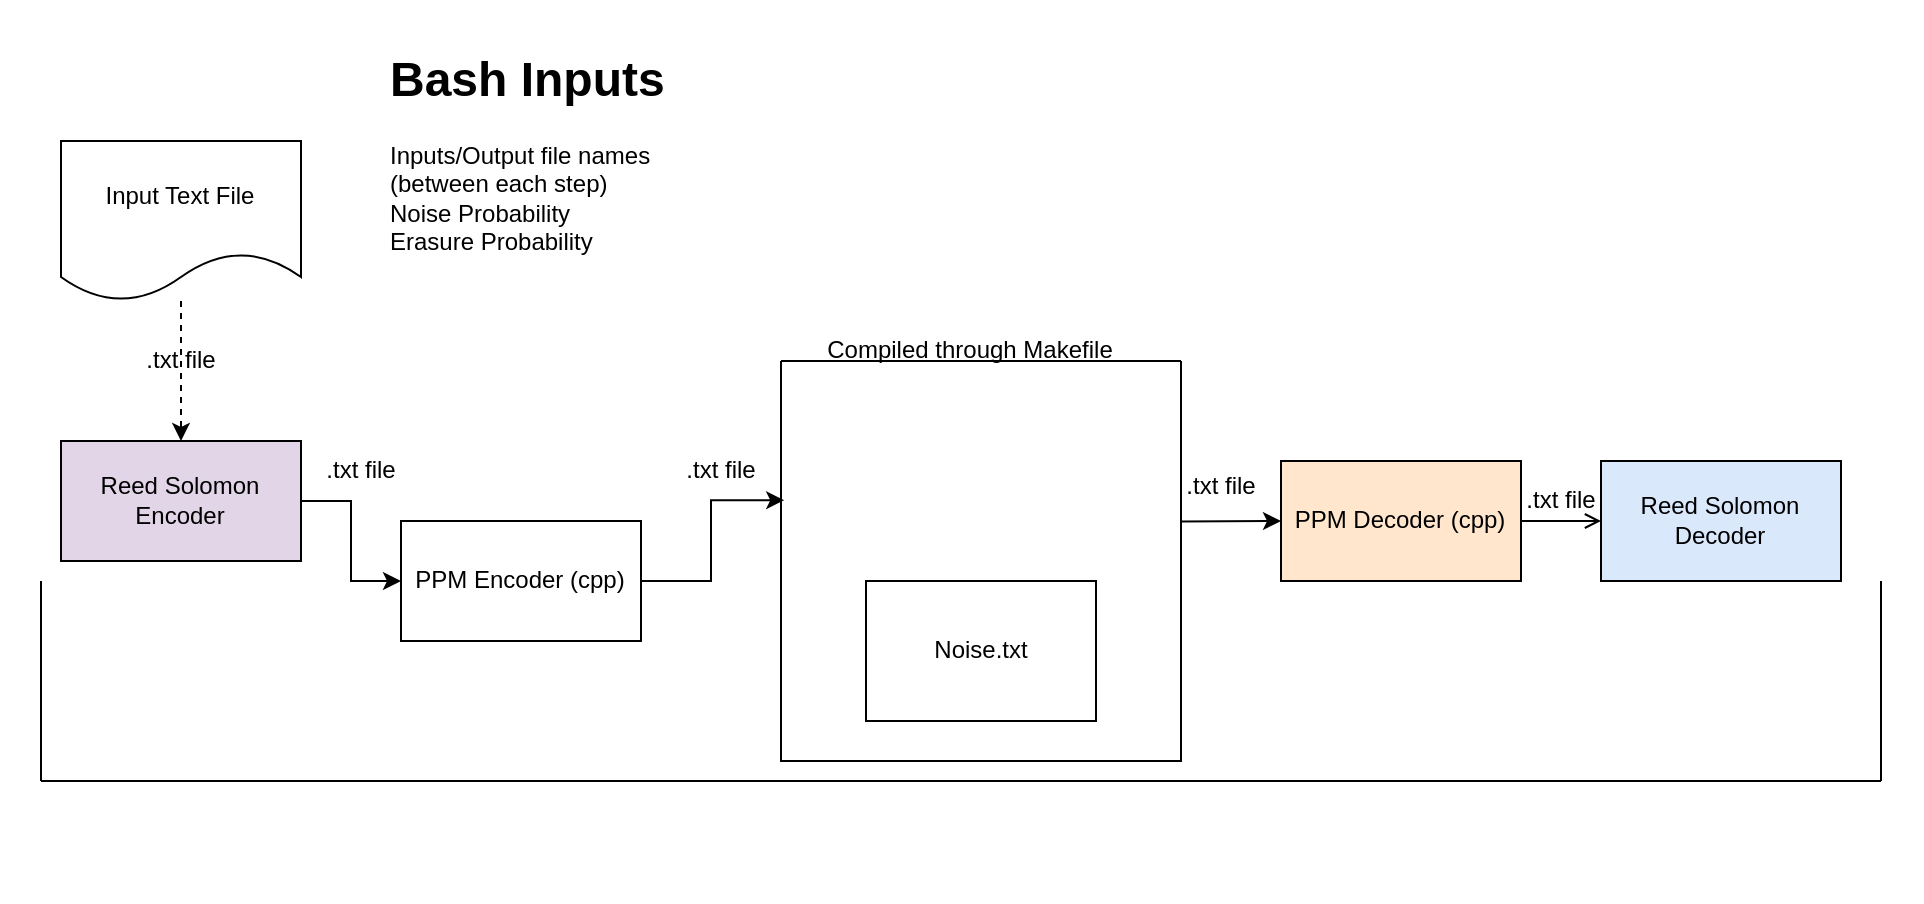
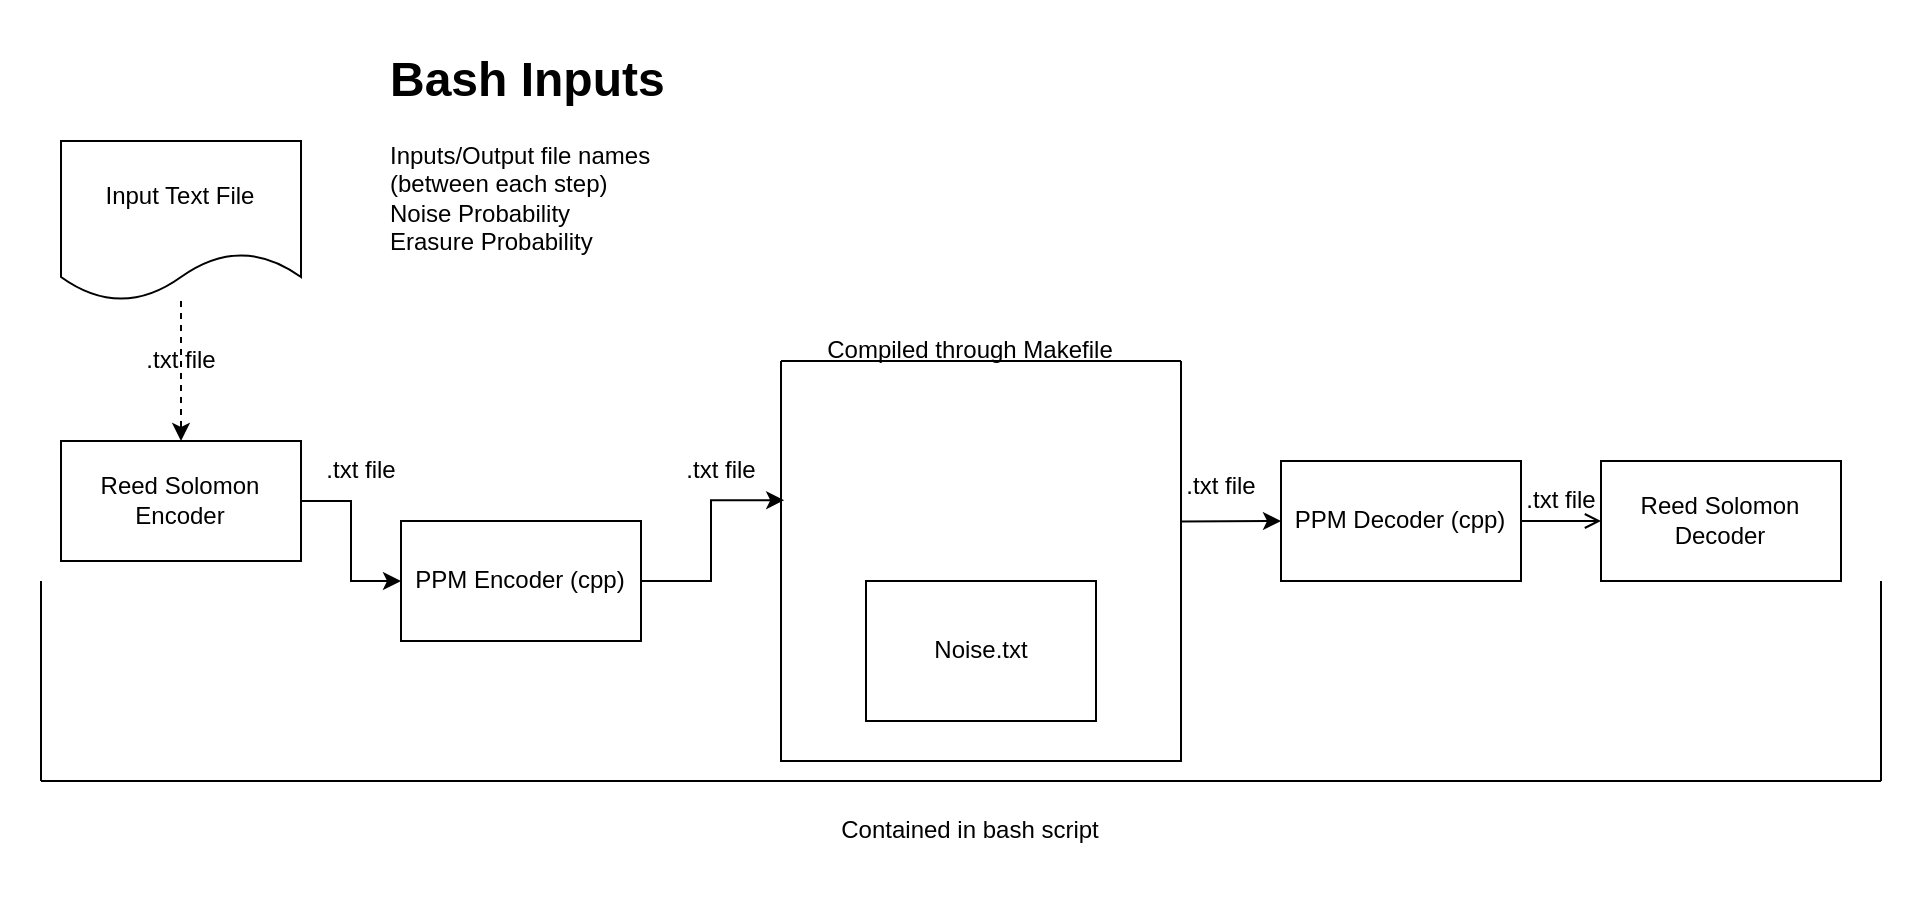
node "Reed Solomon Encoder": fillcolor #e1d5e7 -> #ffffff
node "PPM Decoder (cpp)": fillcolor #ffe6cc -> #ffffff
node "Reed Solomon Decoder": fillcolor #dae8fc -> #ffffff
node "Contained in bash script": added
